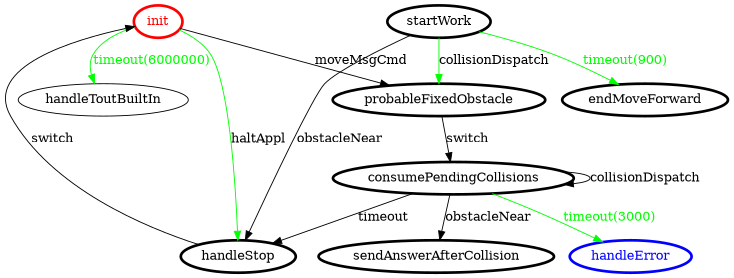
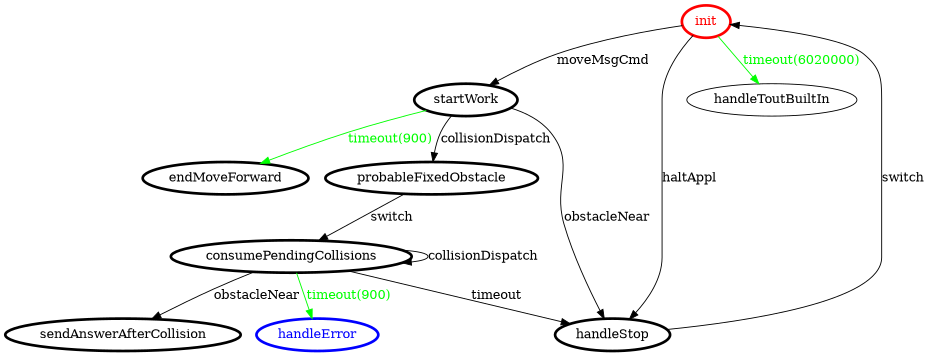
edge "init" -> "probableFixedObstacle": now "init" -> "startWork"
edge "startWork" -> "probableFixedObstacle": color green -> black
edge "init" -> "handleToutBuiltIn": label "timeout(6000000)" -> "timeout(6020000)"
edge "init" -> "handleStop": color green -> black
edge "consumePendingCollisions" -> "handleError": label "timeout(3000)" -> "timeout(900)"
